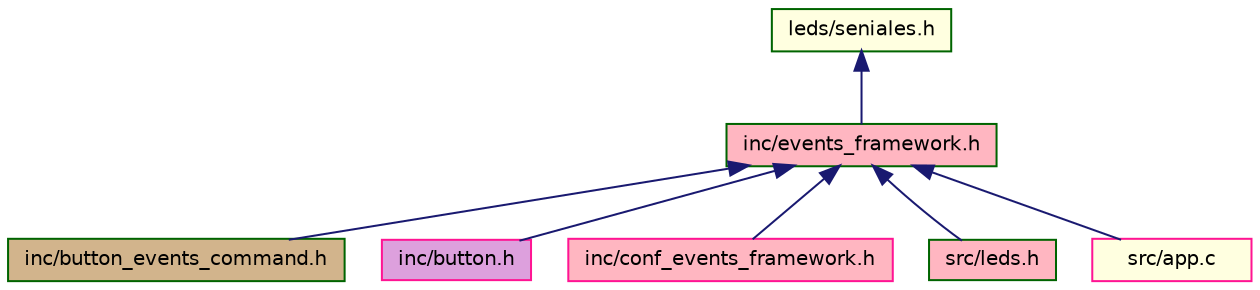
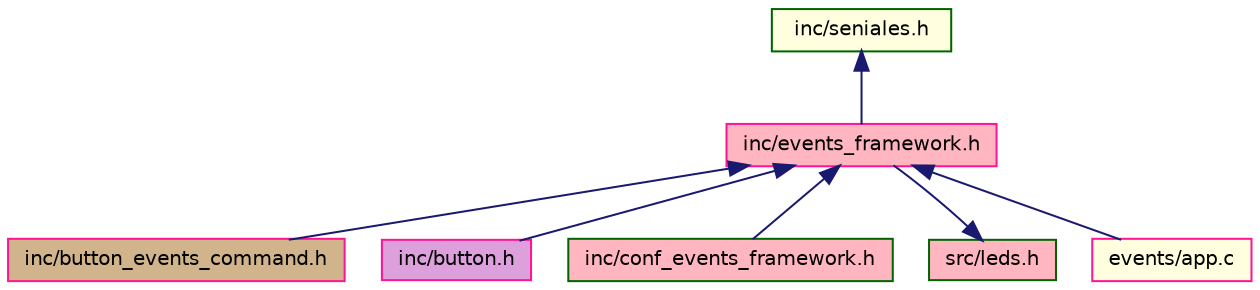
node "leds/seniales.h": label "leds/seniales.h" -> "inc/seniales.h"
node "inc/events_framework.h": color darkgreen -> deeppink
edge "src/leds.h" -> "inc/events_framework.h": reversed
node "inc/button_events_command.h": color darkgreen -> deeppink
node "inc/conf_events_framework.h": color deeppink -> darkgreen
node "src/app.c": label "src/app.c" -> "events/app.c"
